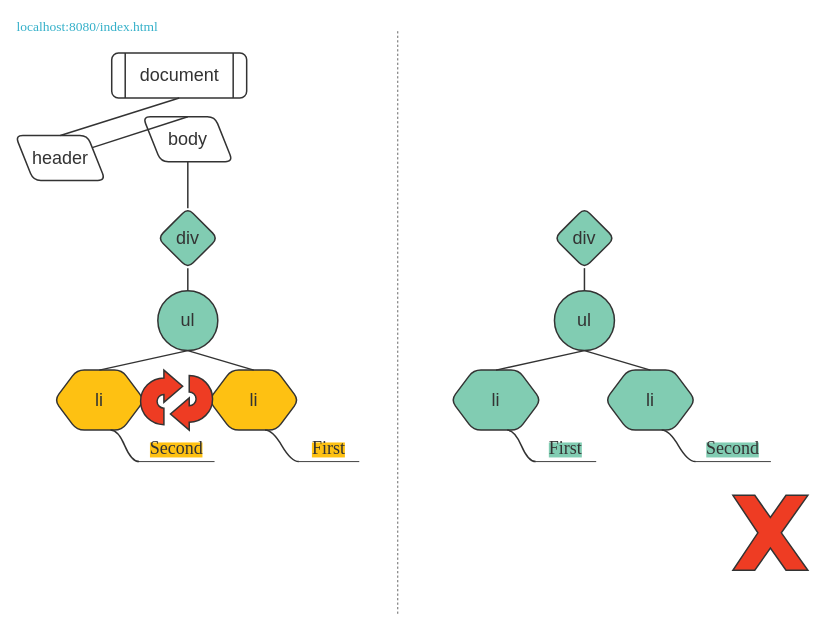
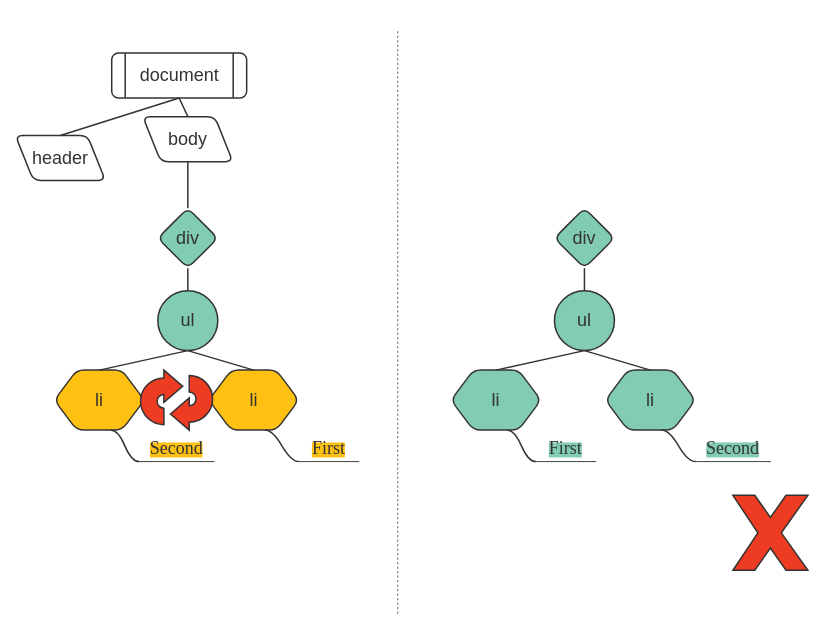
node "localhost:8080/index.html": removed
edge "body" -- "header": now "body" -- "document"
